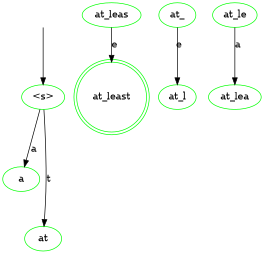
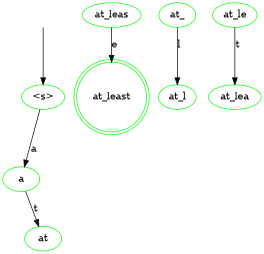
edge "at_" -> "at_l": label "e" -> "l"
edge "at_le" -> "at_lea": label "a" -> "t"
edge "<s>" -> "at": now "a" -> "at"
